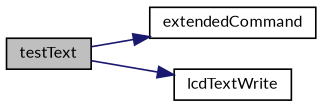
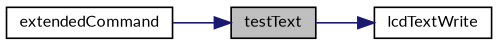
edge "testText" -> "extendedCommand": reversed
